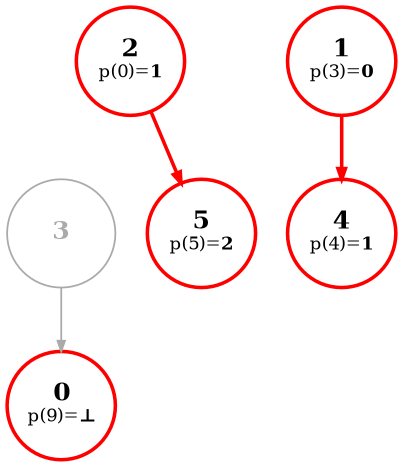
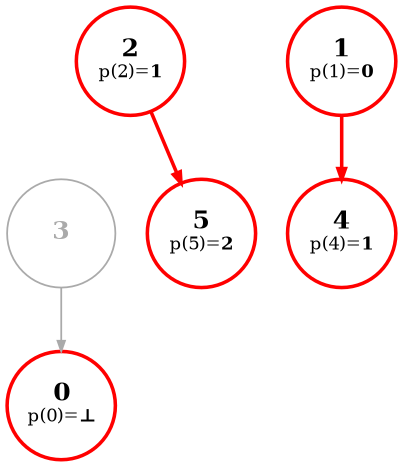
node "2": text "p(0)=" -> "p(2)="
node "1": text "p(3)=" -> "p(1)="
node "0": text "p(9)=" -> "p(0)="
